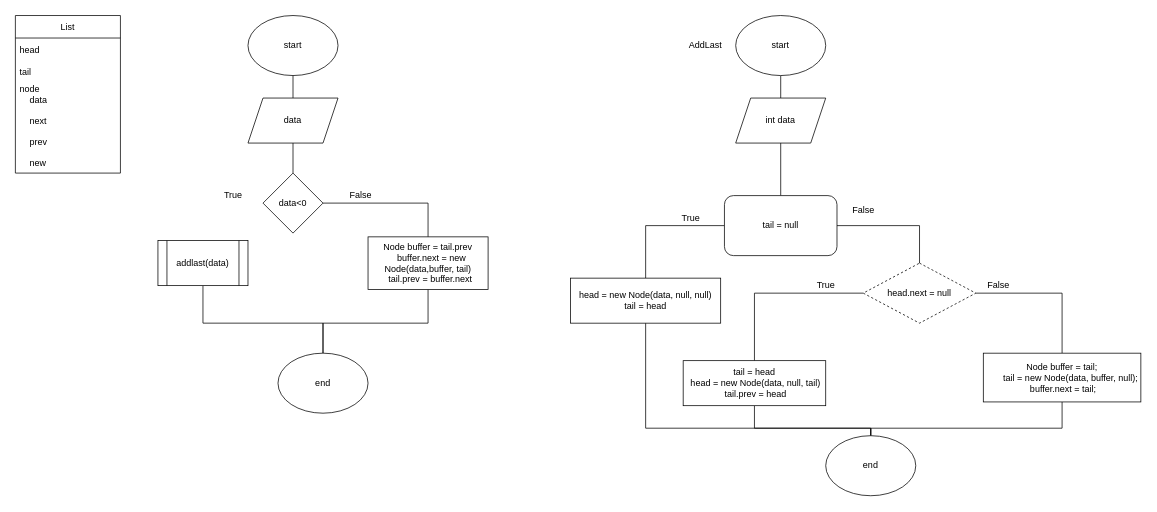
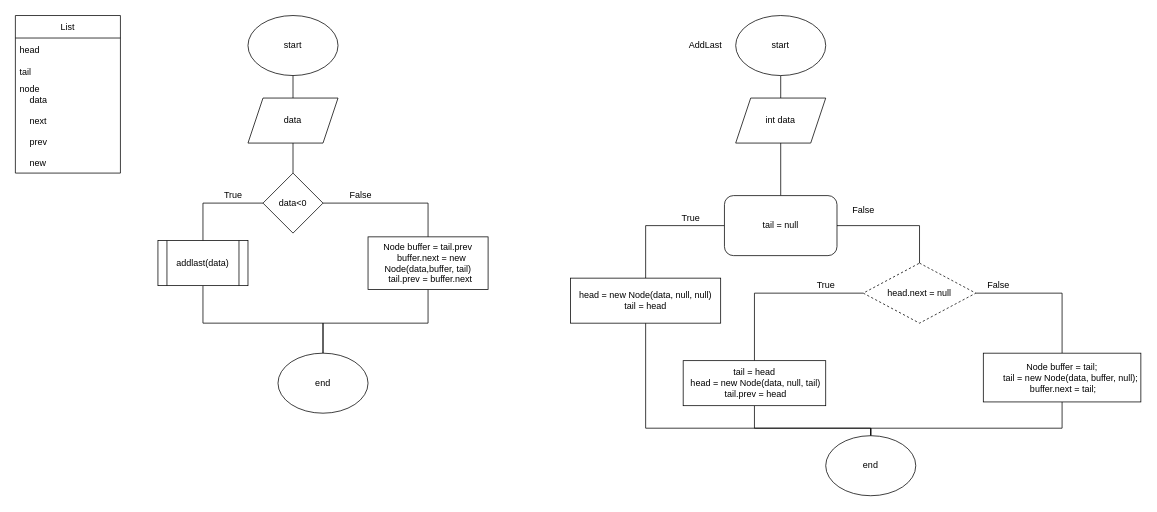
edge "data<0" -- "addlast(data)": added
